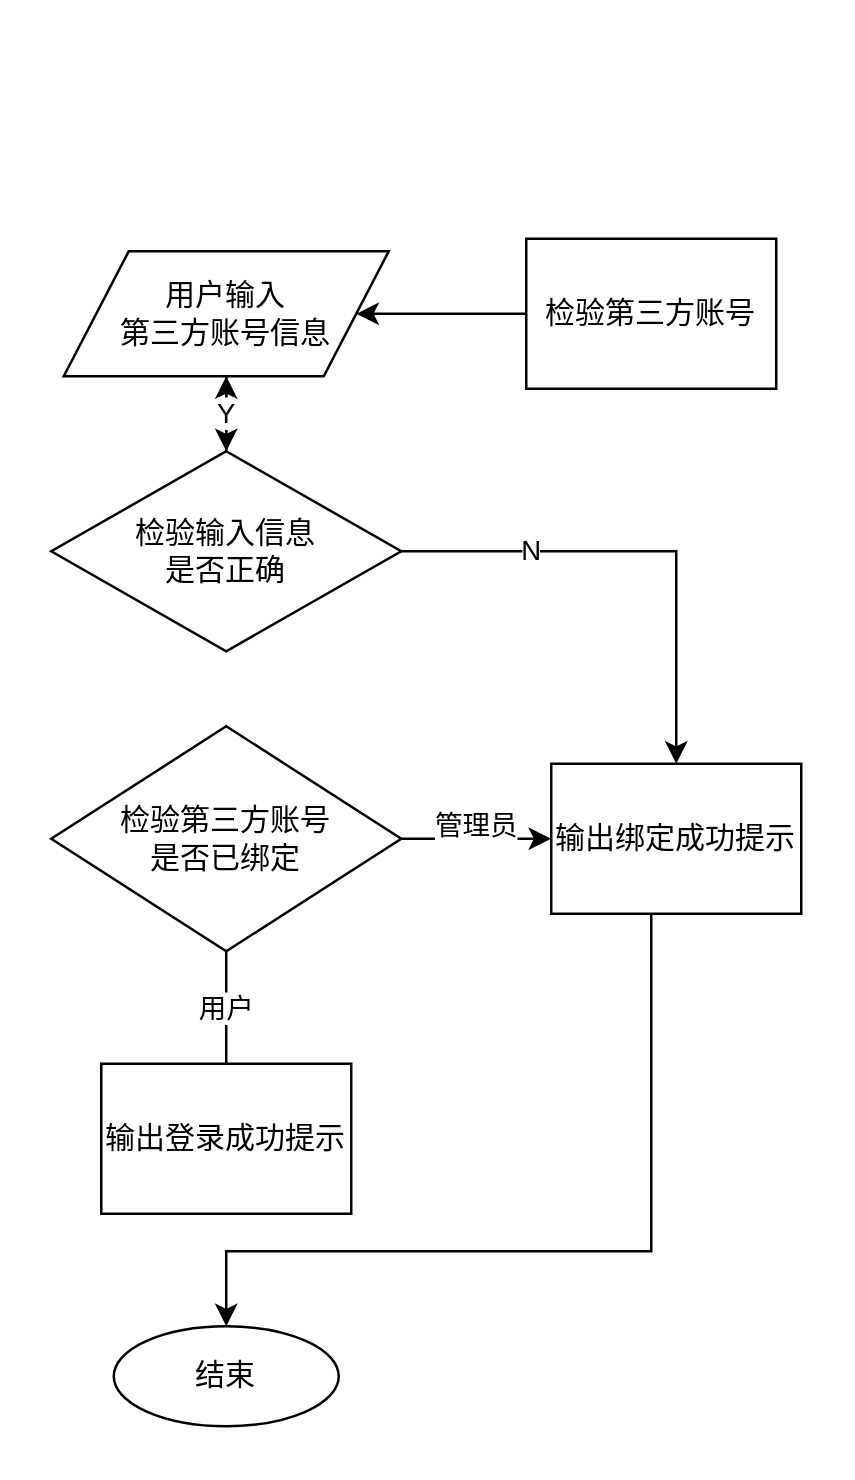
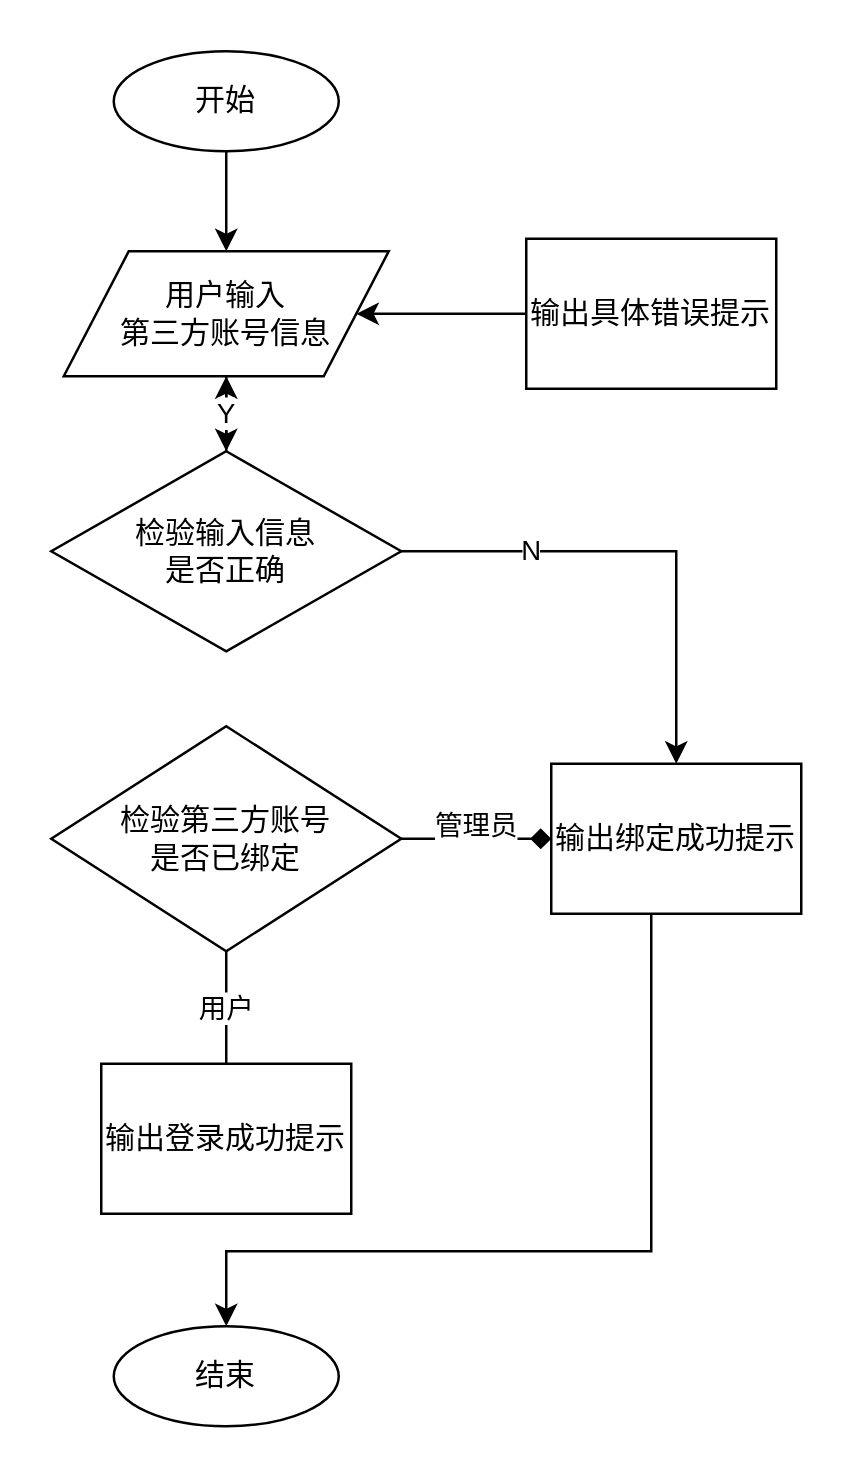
node "开始": added
edge "开始" -> "用户输入 第三方账号信息": added
node "检验第三方账号": label "检验第三方账号" -> "输出具体错误提示"
edge "检验第三方账号 是否已绑定" -> "输出绑定成功提示": arrowhead classic -> diamond
